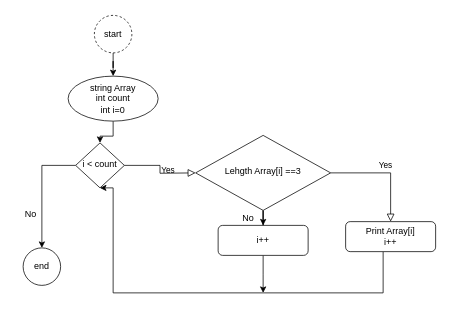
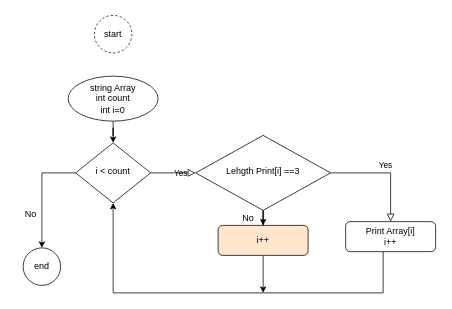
edge "start" -> "string Array int count int i=0": removed
node "i < count": size 49x45 -> 75x60
node "Lehgth Array[i] ==3": label "Lehgth Array[i] ==3" -> "Lehgth Print[i] ==3"
node "i++": fillcolor #ffffff -> #ffe6cc
